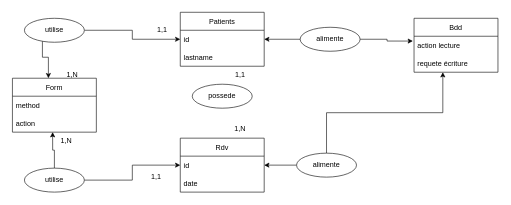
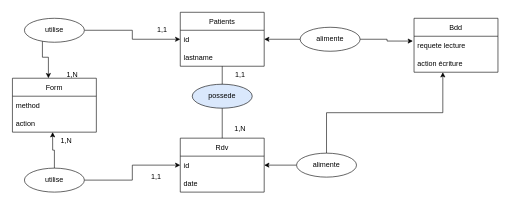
node "action lecture": label "action lecture" -> "requete lecture"
node "requete écriture": label "requete écriture" -> "action écriture"
node "possede": fillcolor #ffffff -> #dae8fc
edge "lastname" -- "Rdv": added
